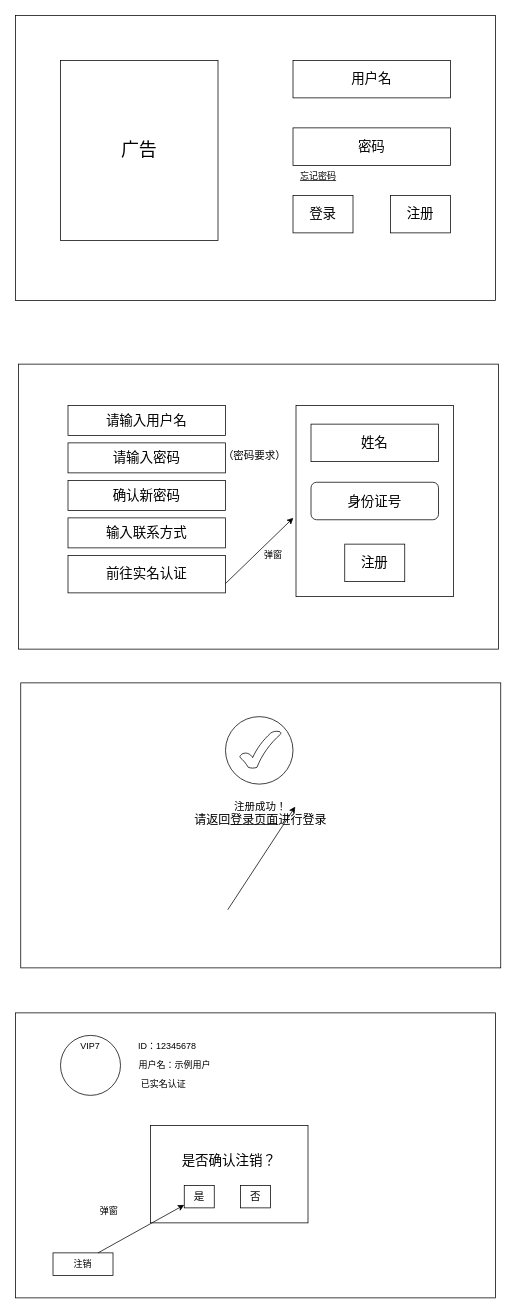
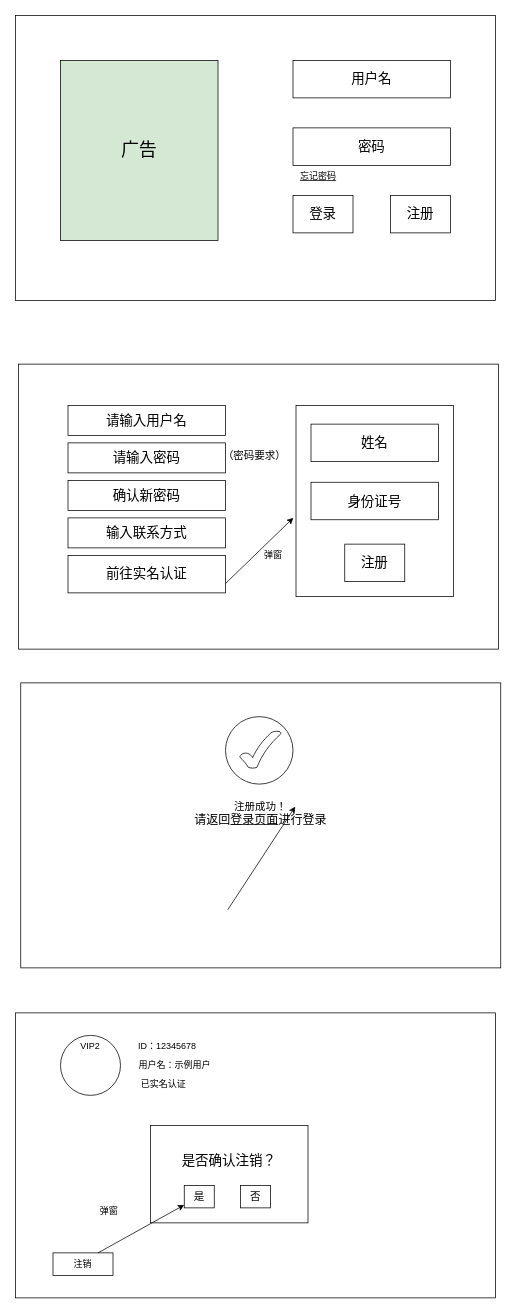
node "广告": fillcolor #ffffff -> #d5e8d4
node "身份证号": shape rounded rectangle -> rectangle
node "VIP7": label "VIP7" -> "VIP2"
